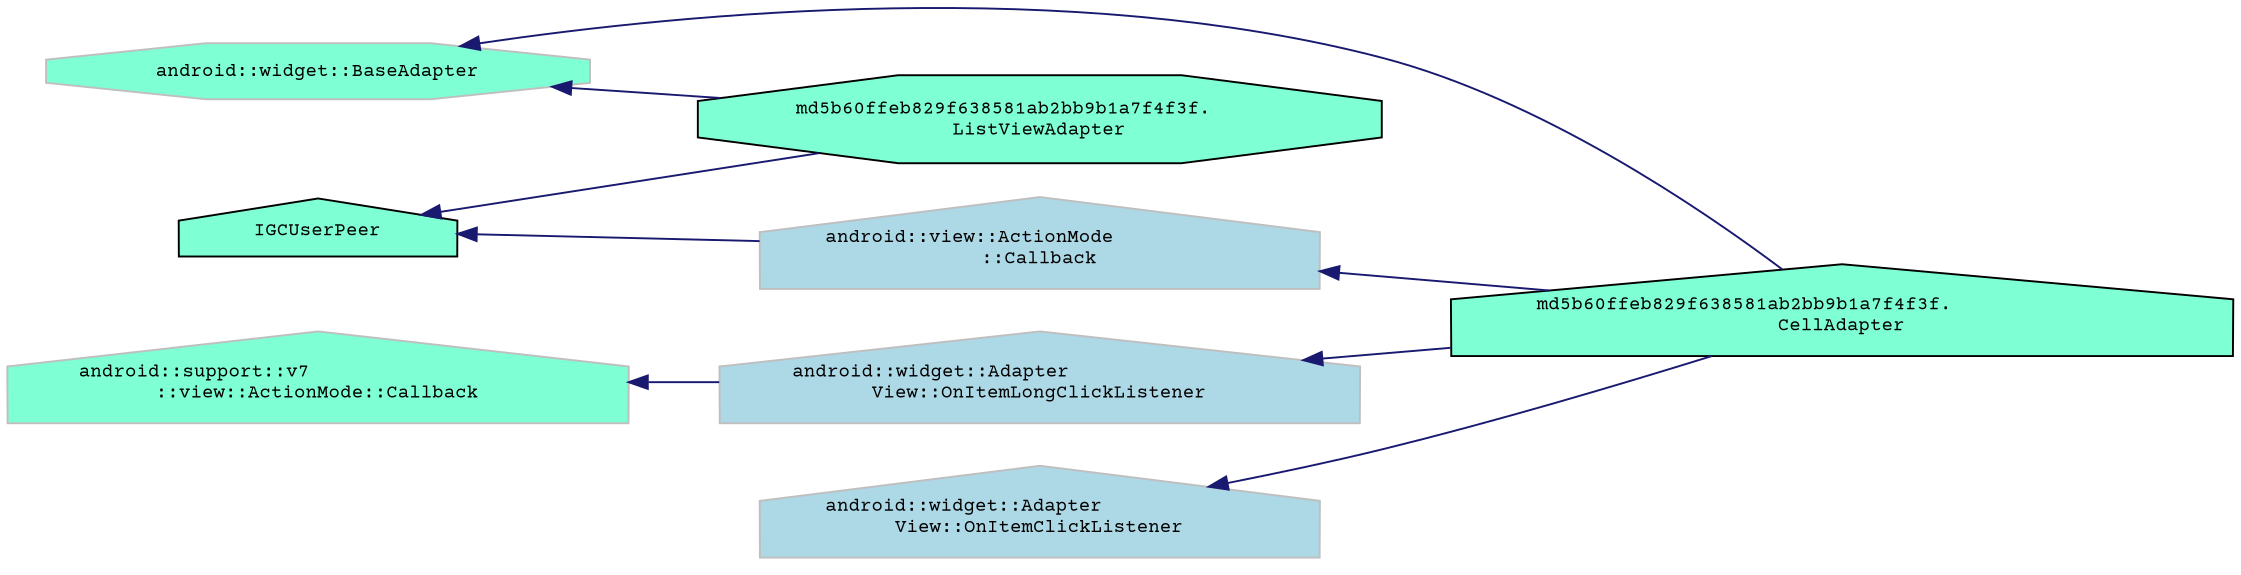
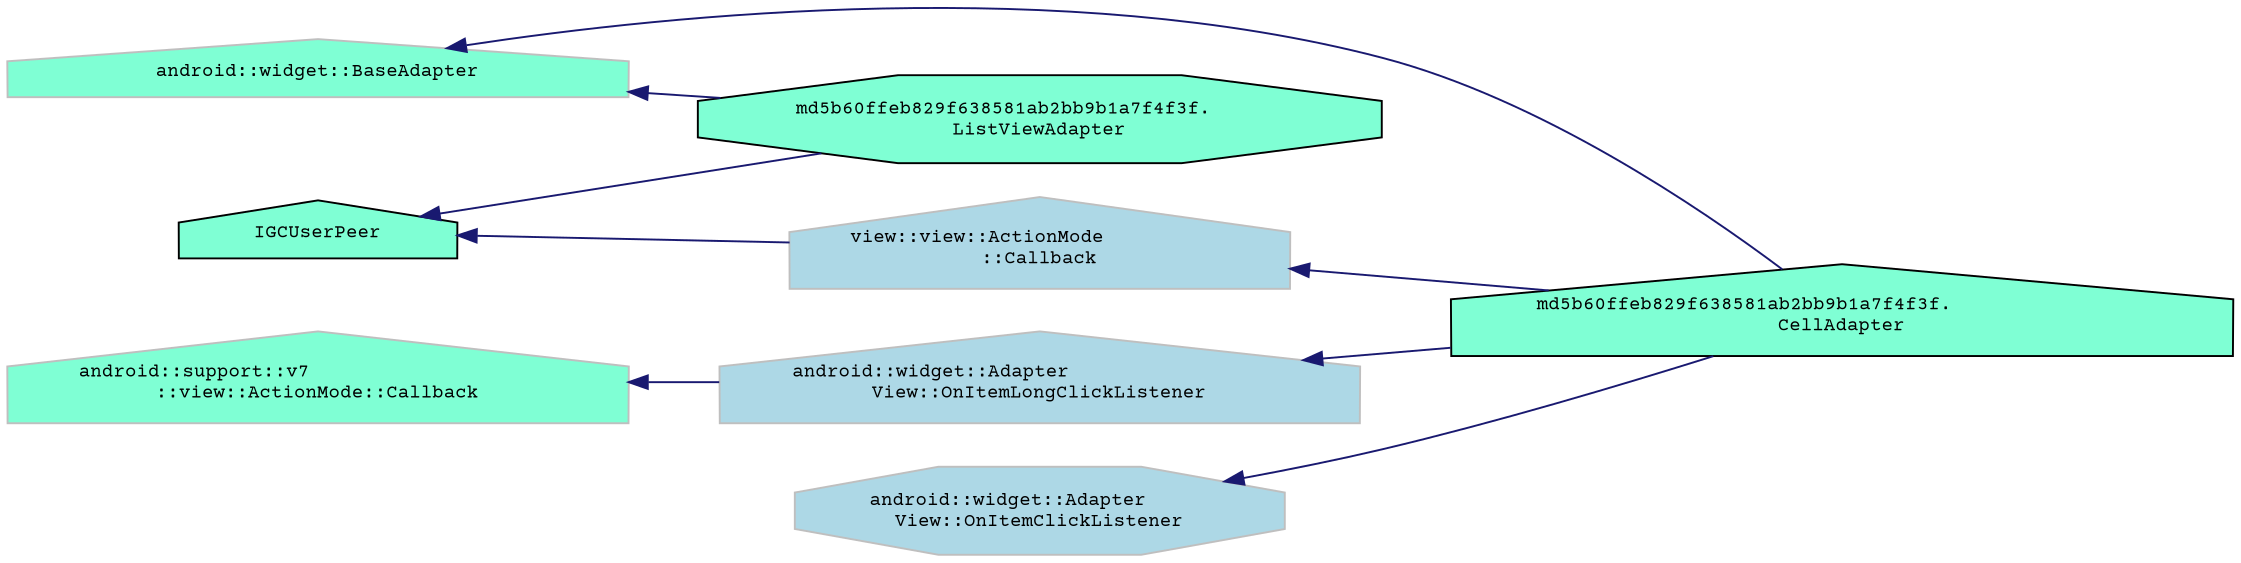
node "android::widget::BaseAdapter": shape octagon -> house
node "android::view::ActionMode ::Callback": label "android::view::ActionMode ::Callback" -> "view::view::ActionMode ::Callback"
node "android::widget::Adapter View::OnItemClickListener": shape house -> octagon
